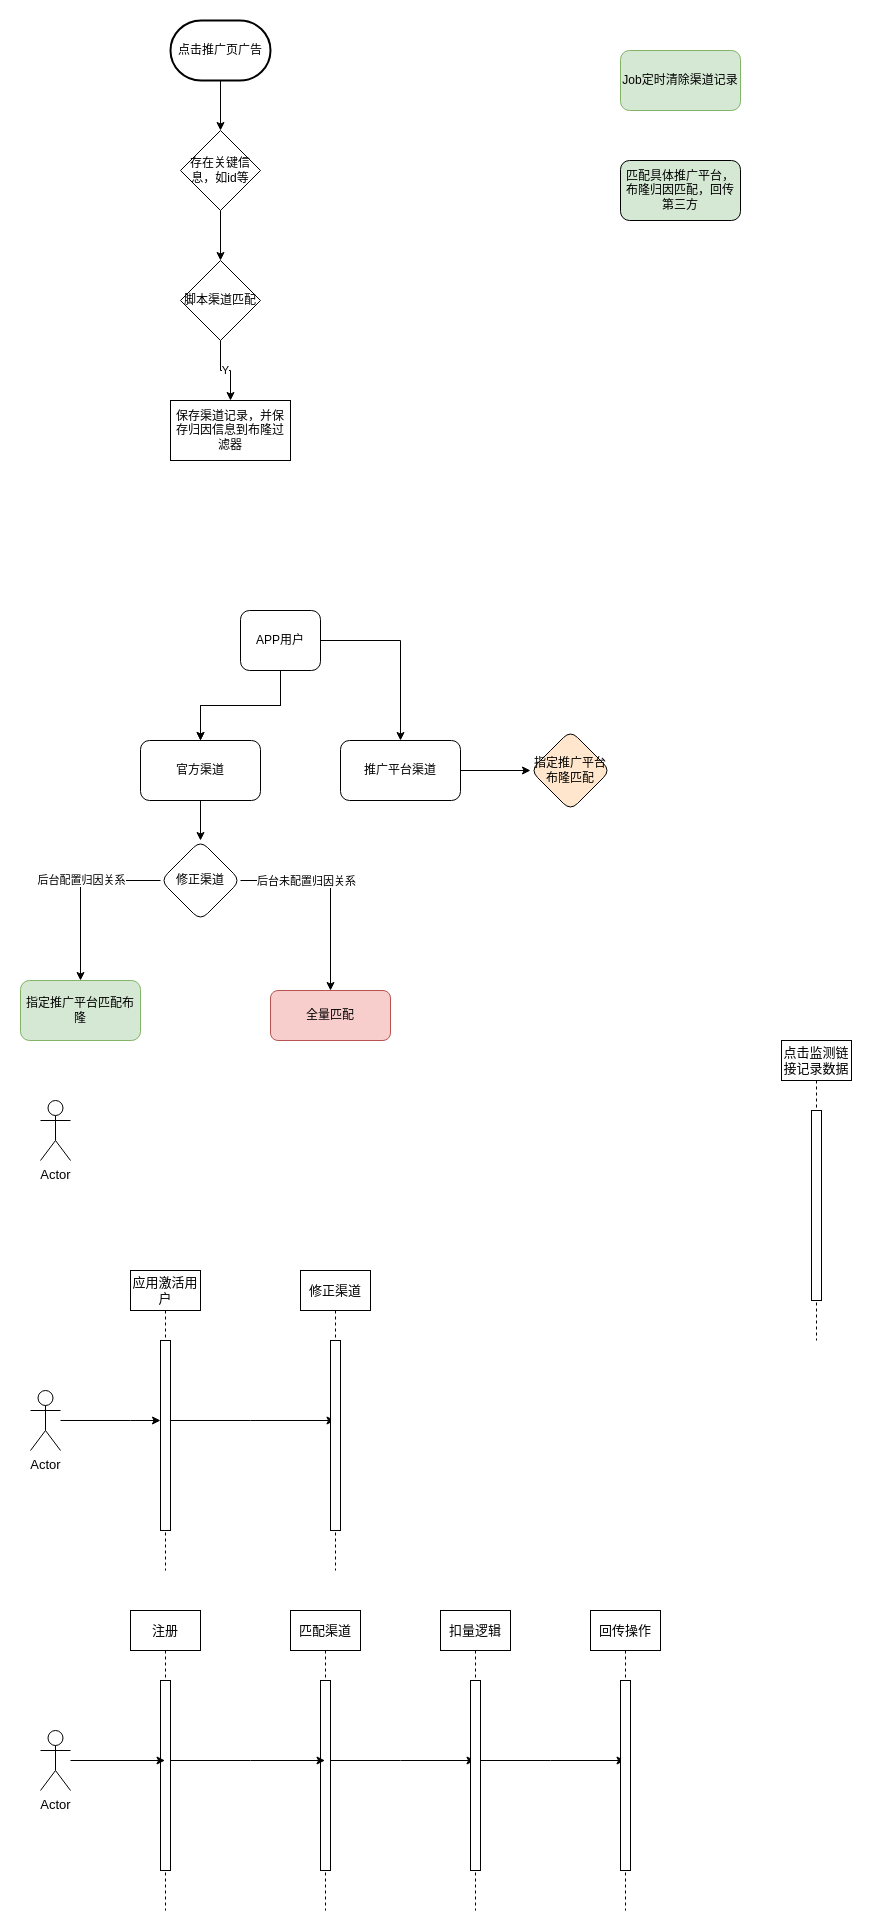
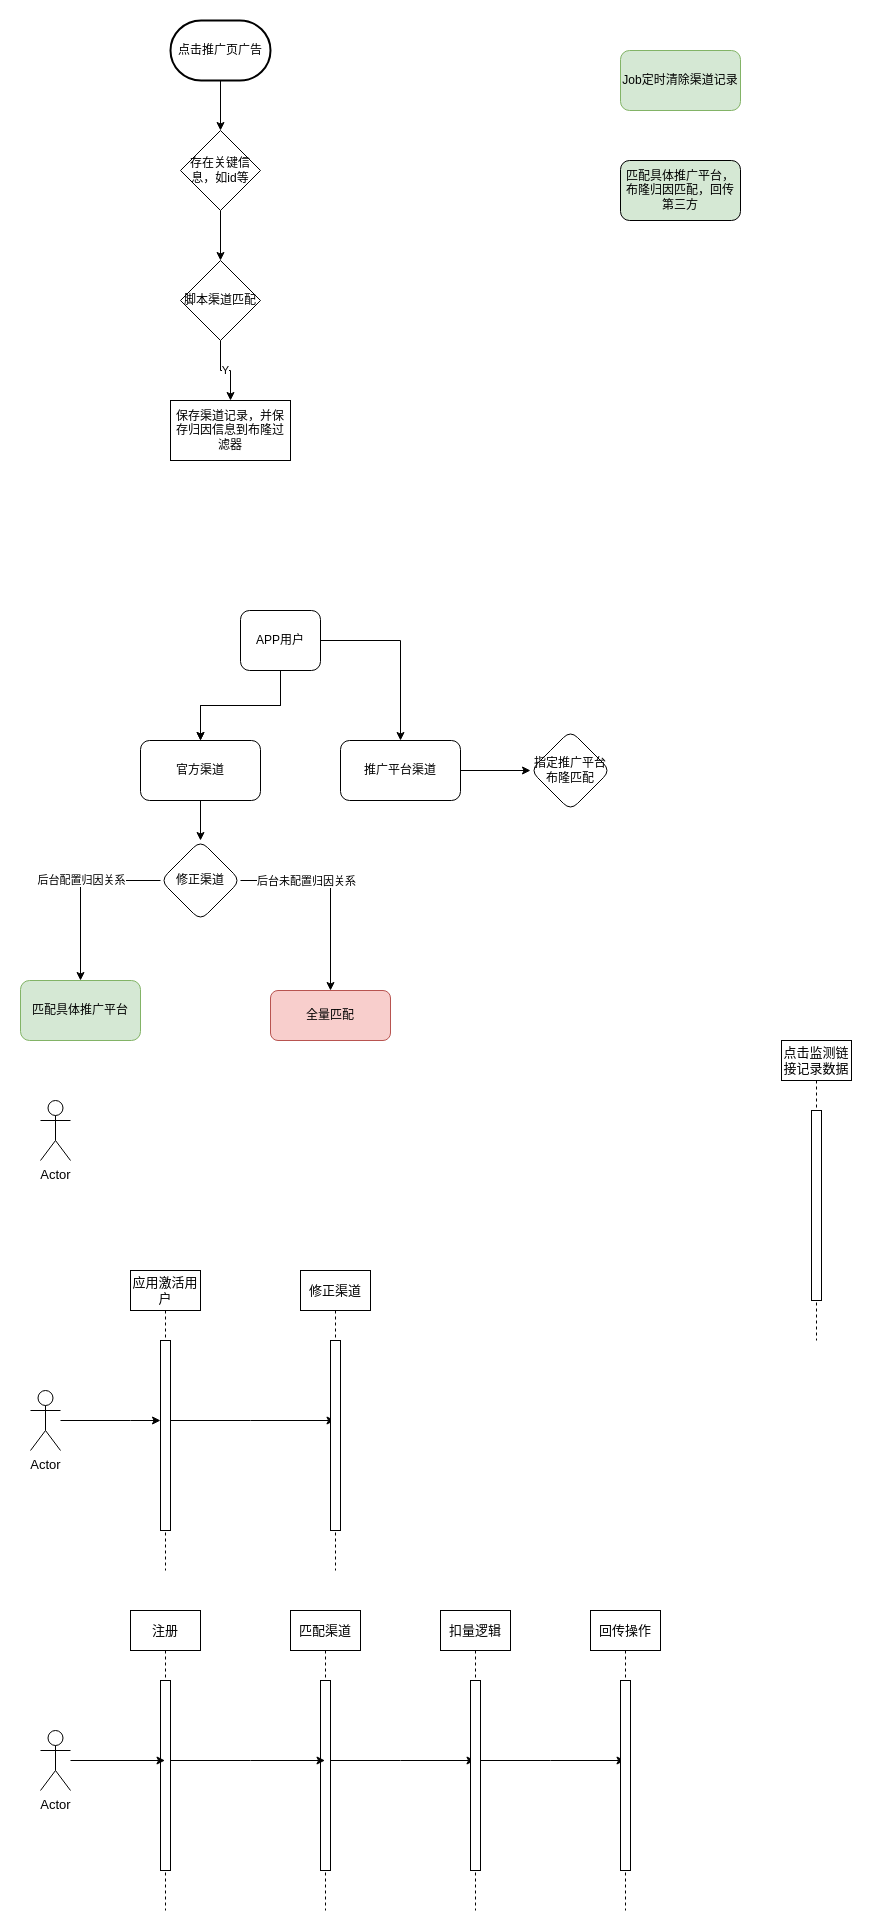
node "指定推广平台布隆匹配": fillcolor #ffe6cc -> #ffffff
node "指定推广平台匹配布隆": label "指定推广平台匹配布隆" -> "匹配具体推广平台"
